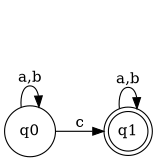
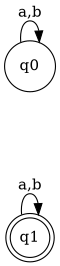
edge "q0" -> "q1": removed, label "c"
